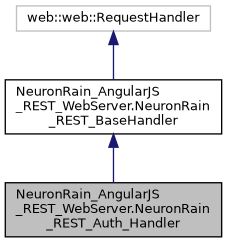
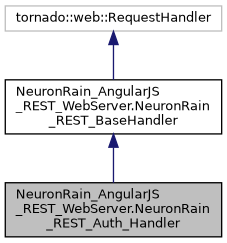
node "web::web::RequestHandler": label "web::web::RequestHandler" -> "tornado::web::RequestHandler"
